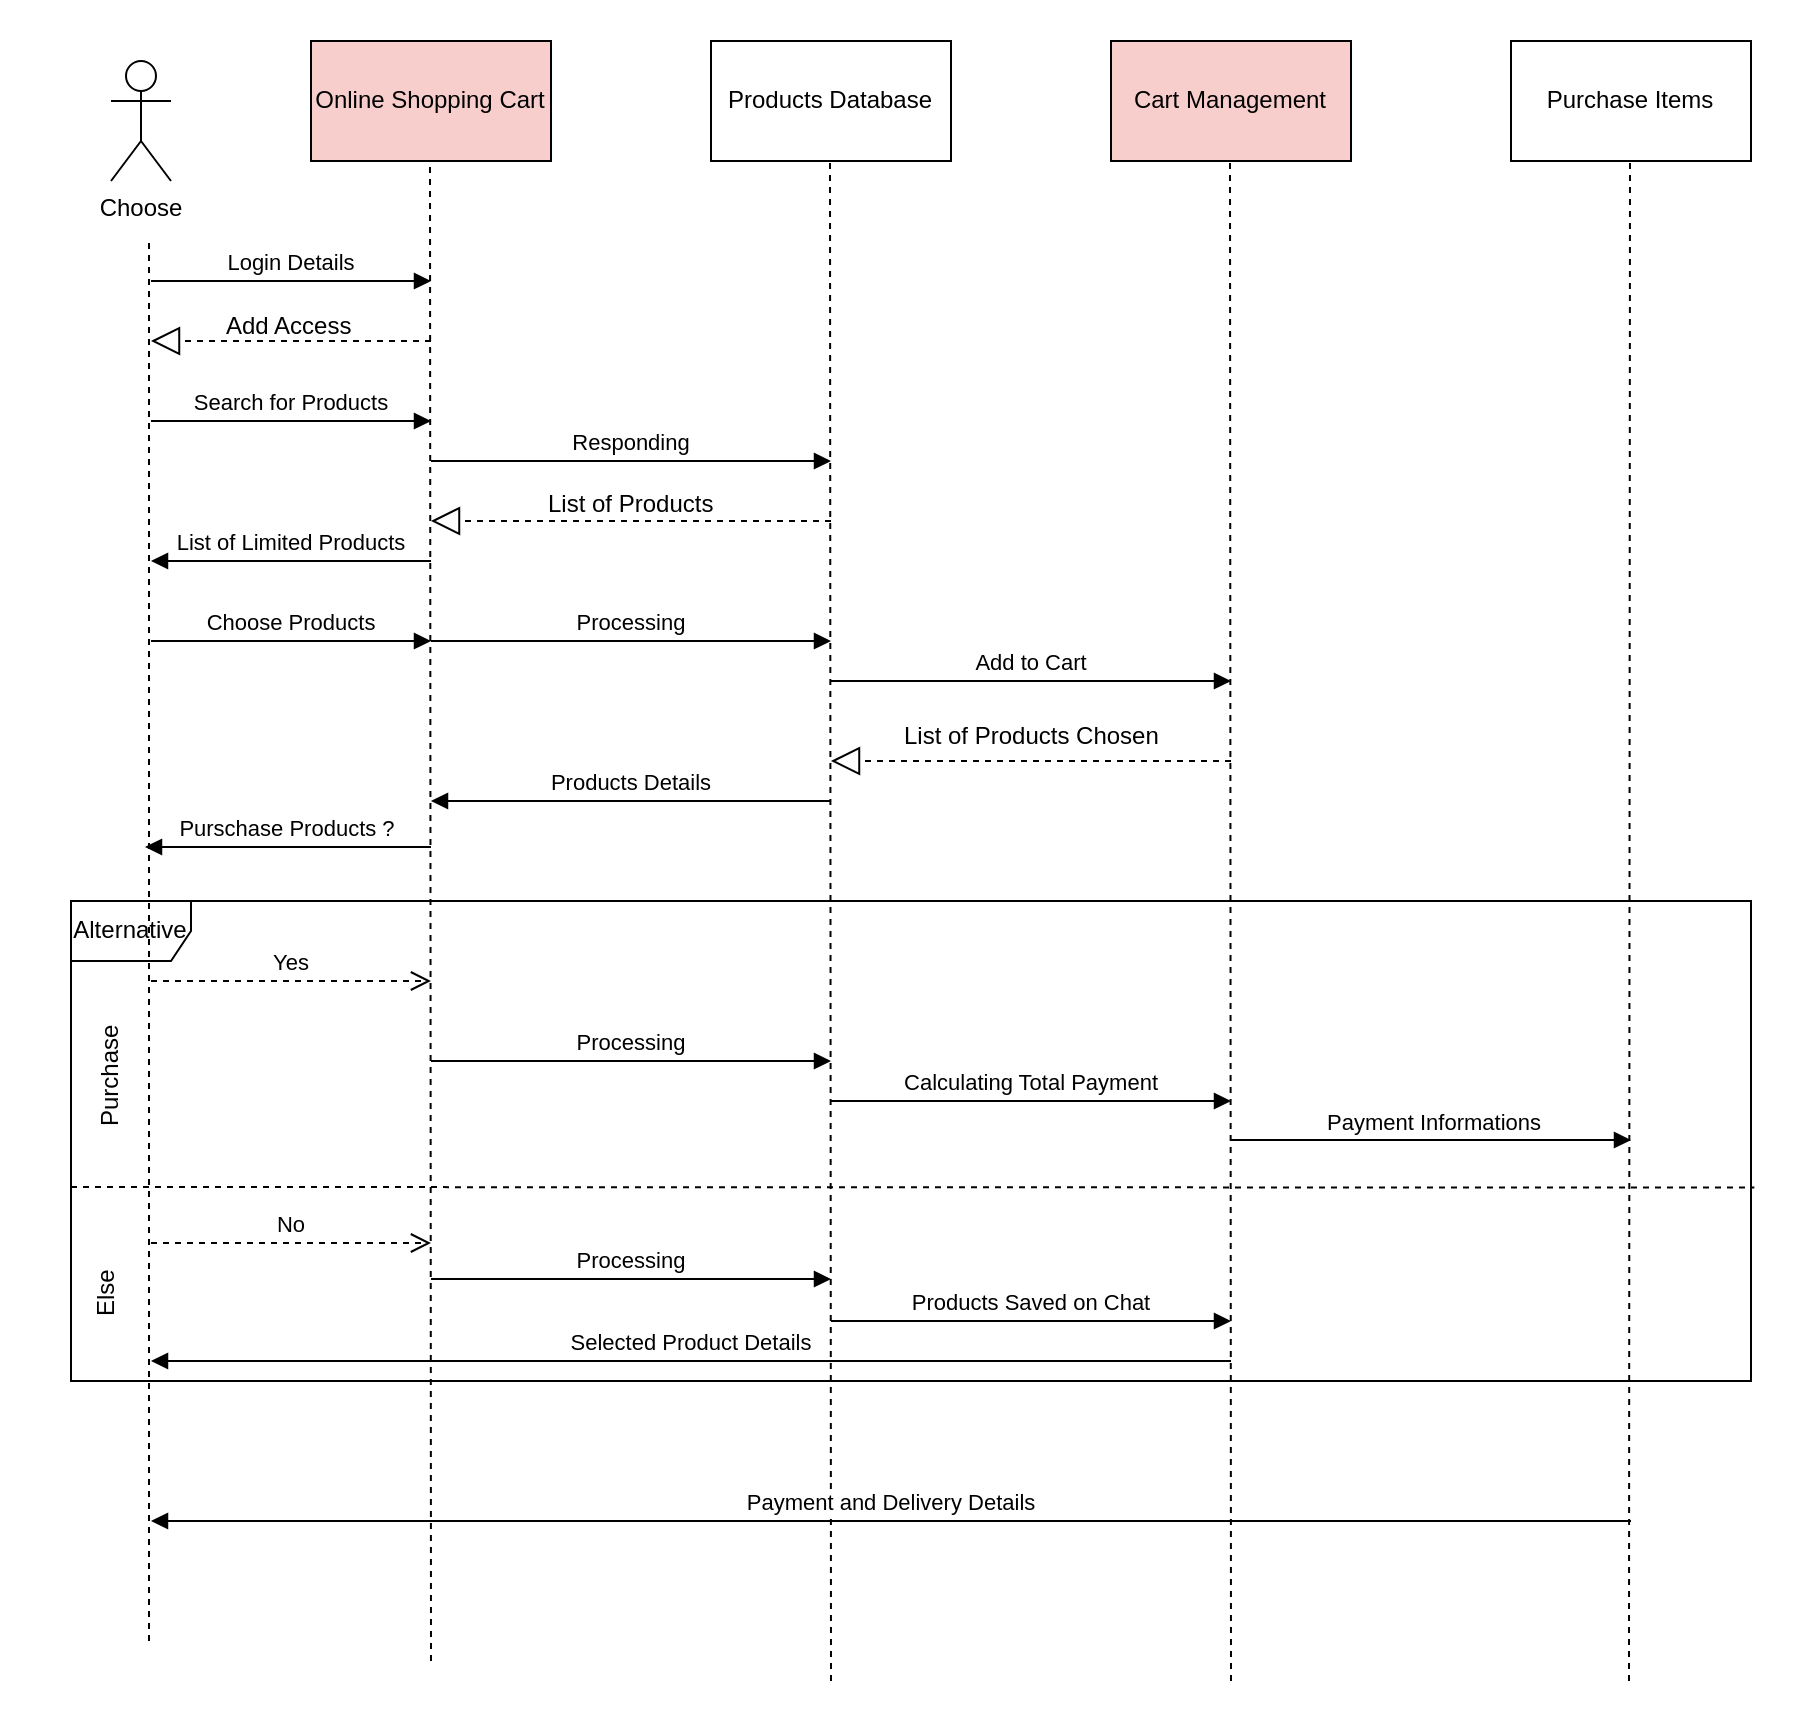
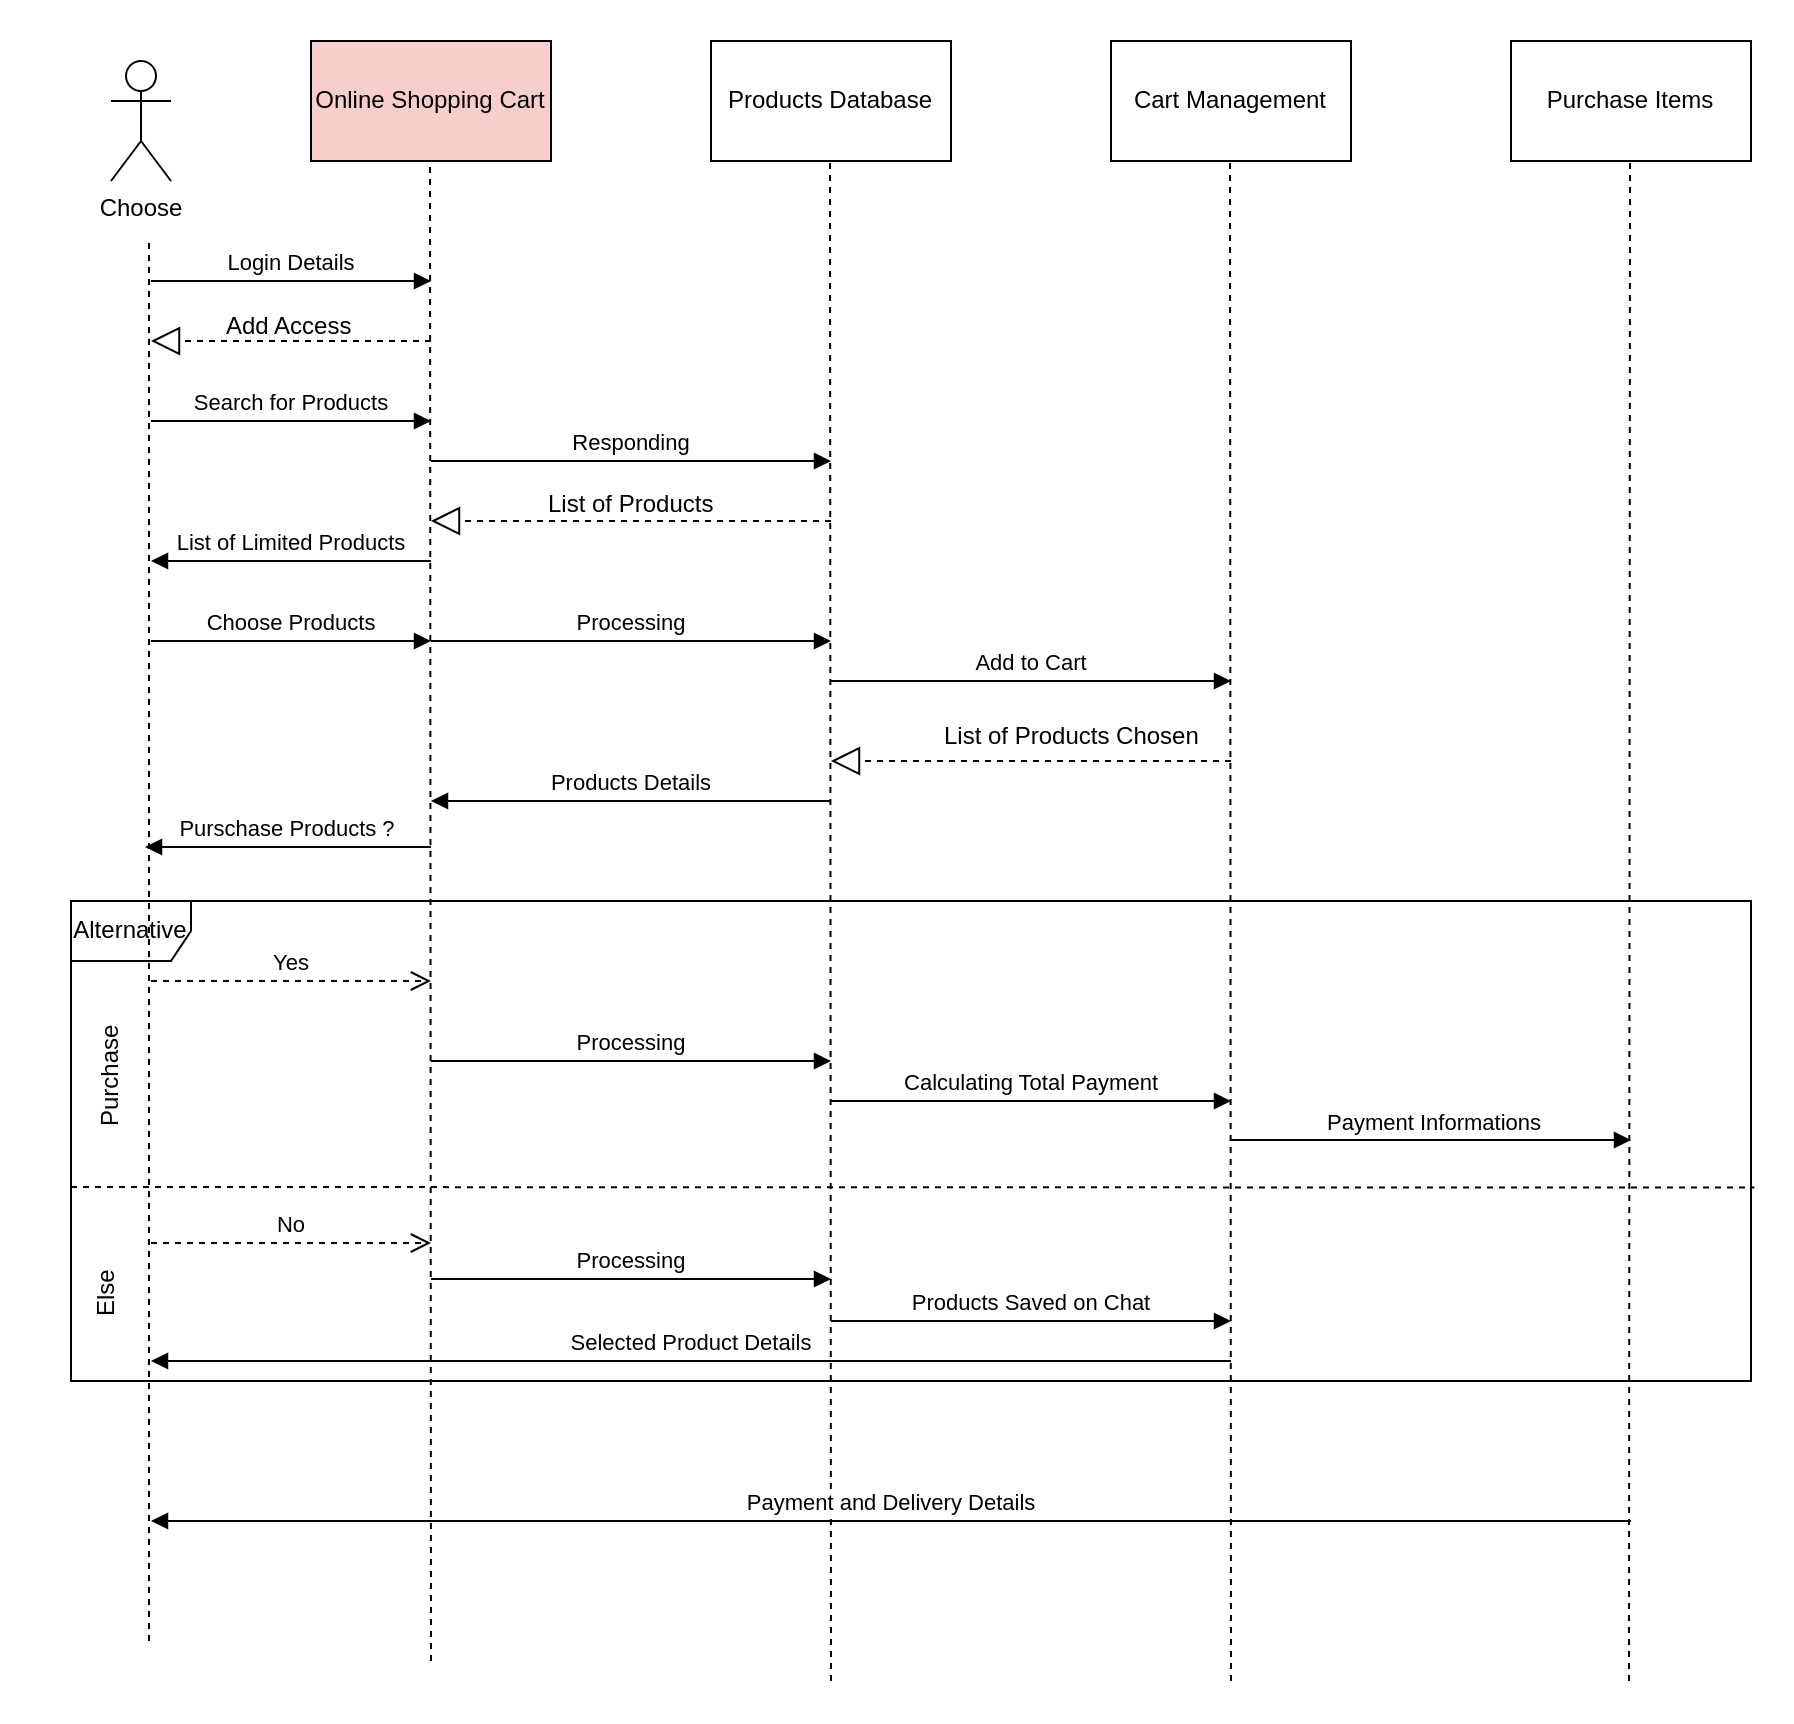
node "Cart Management": fillcolor #f8cecc -> #ffffff
node "List of Products Chosen": moved (1041, 737) -> (1081, 737)
